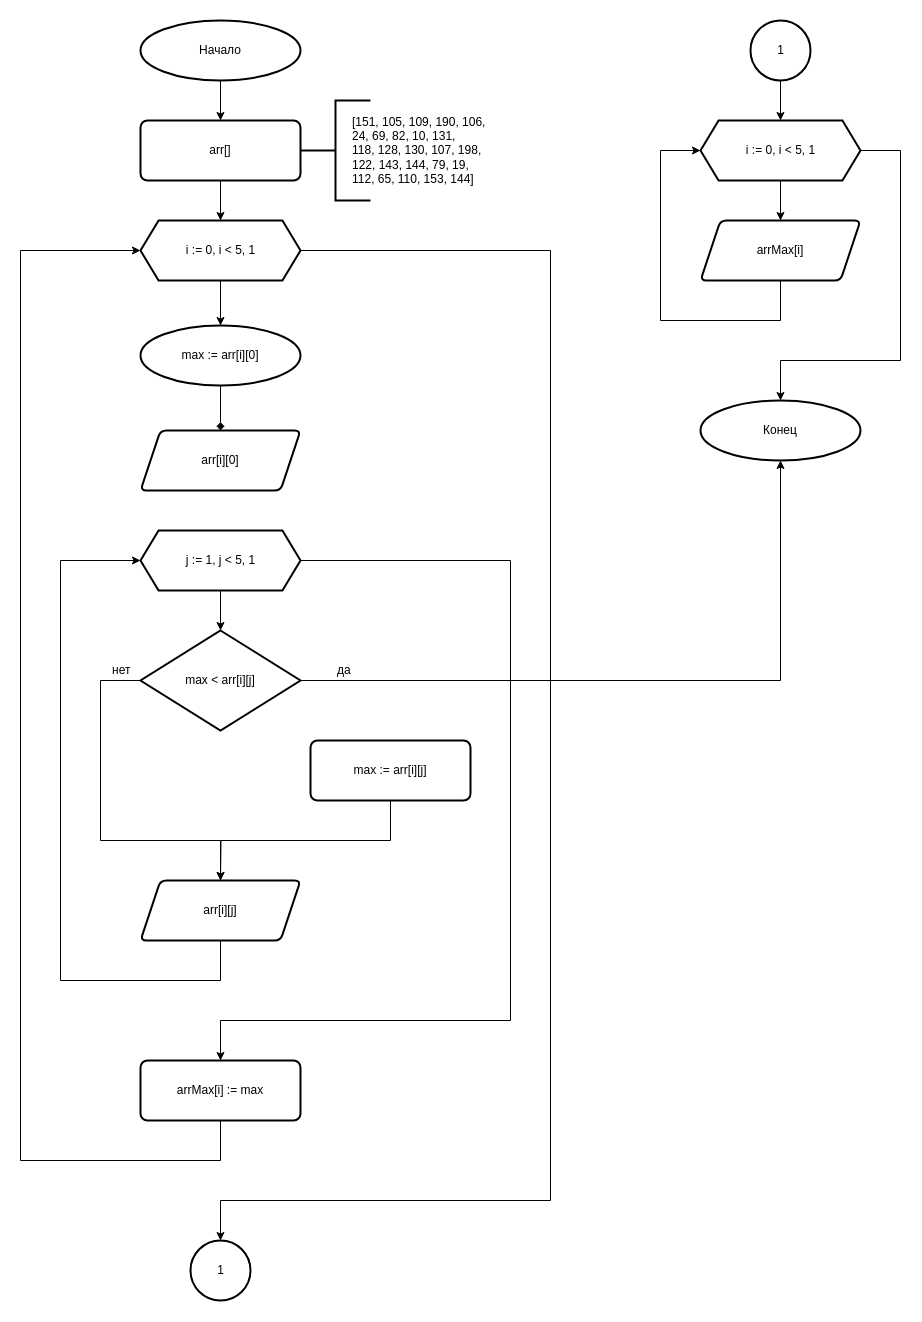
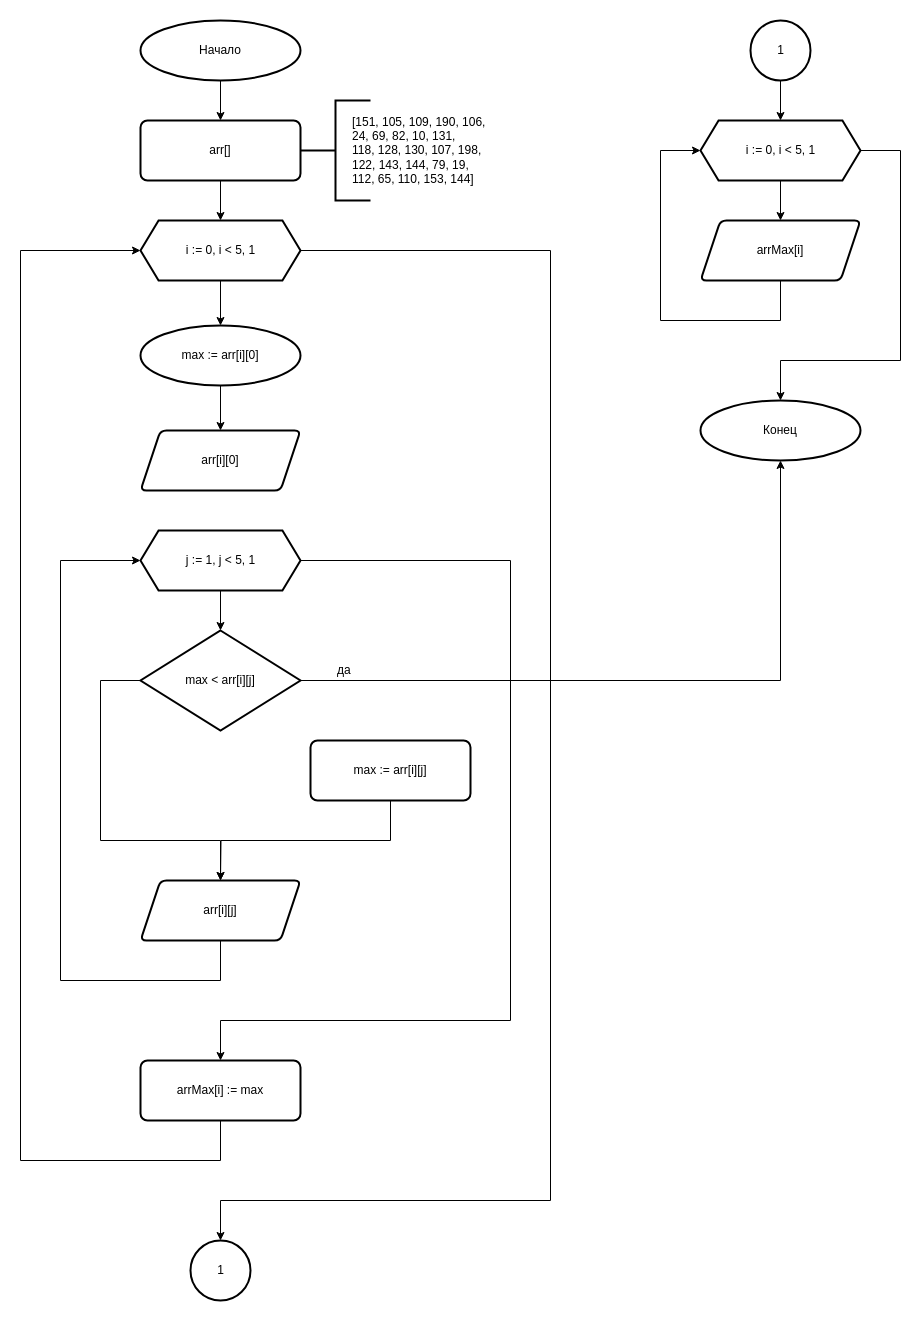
edge "max := arr[i][0]" -> "arr[i][0]": arrowhead diamond -> classic
node "нет": removed
